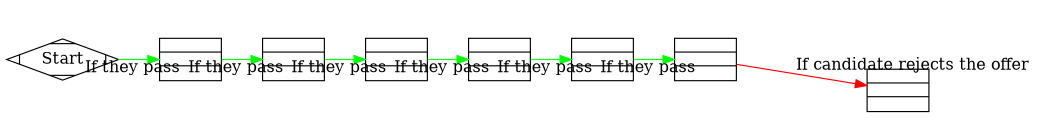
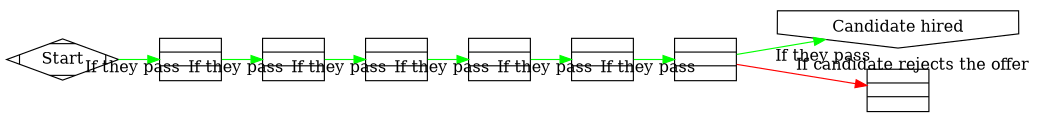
node "Candidate hired": added
